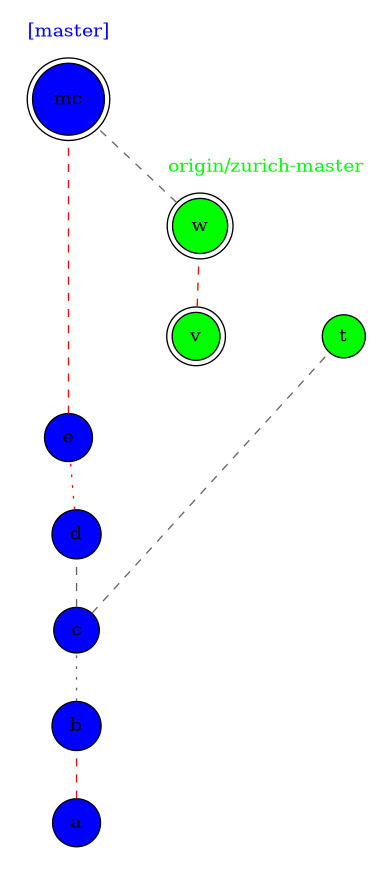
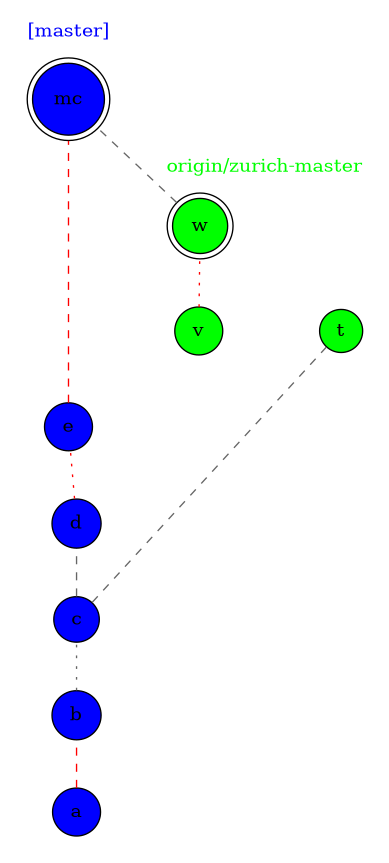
edge "w" -- "v": style dashed -> dotted
node "v": shape doublecircle -> circle
